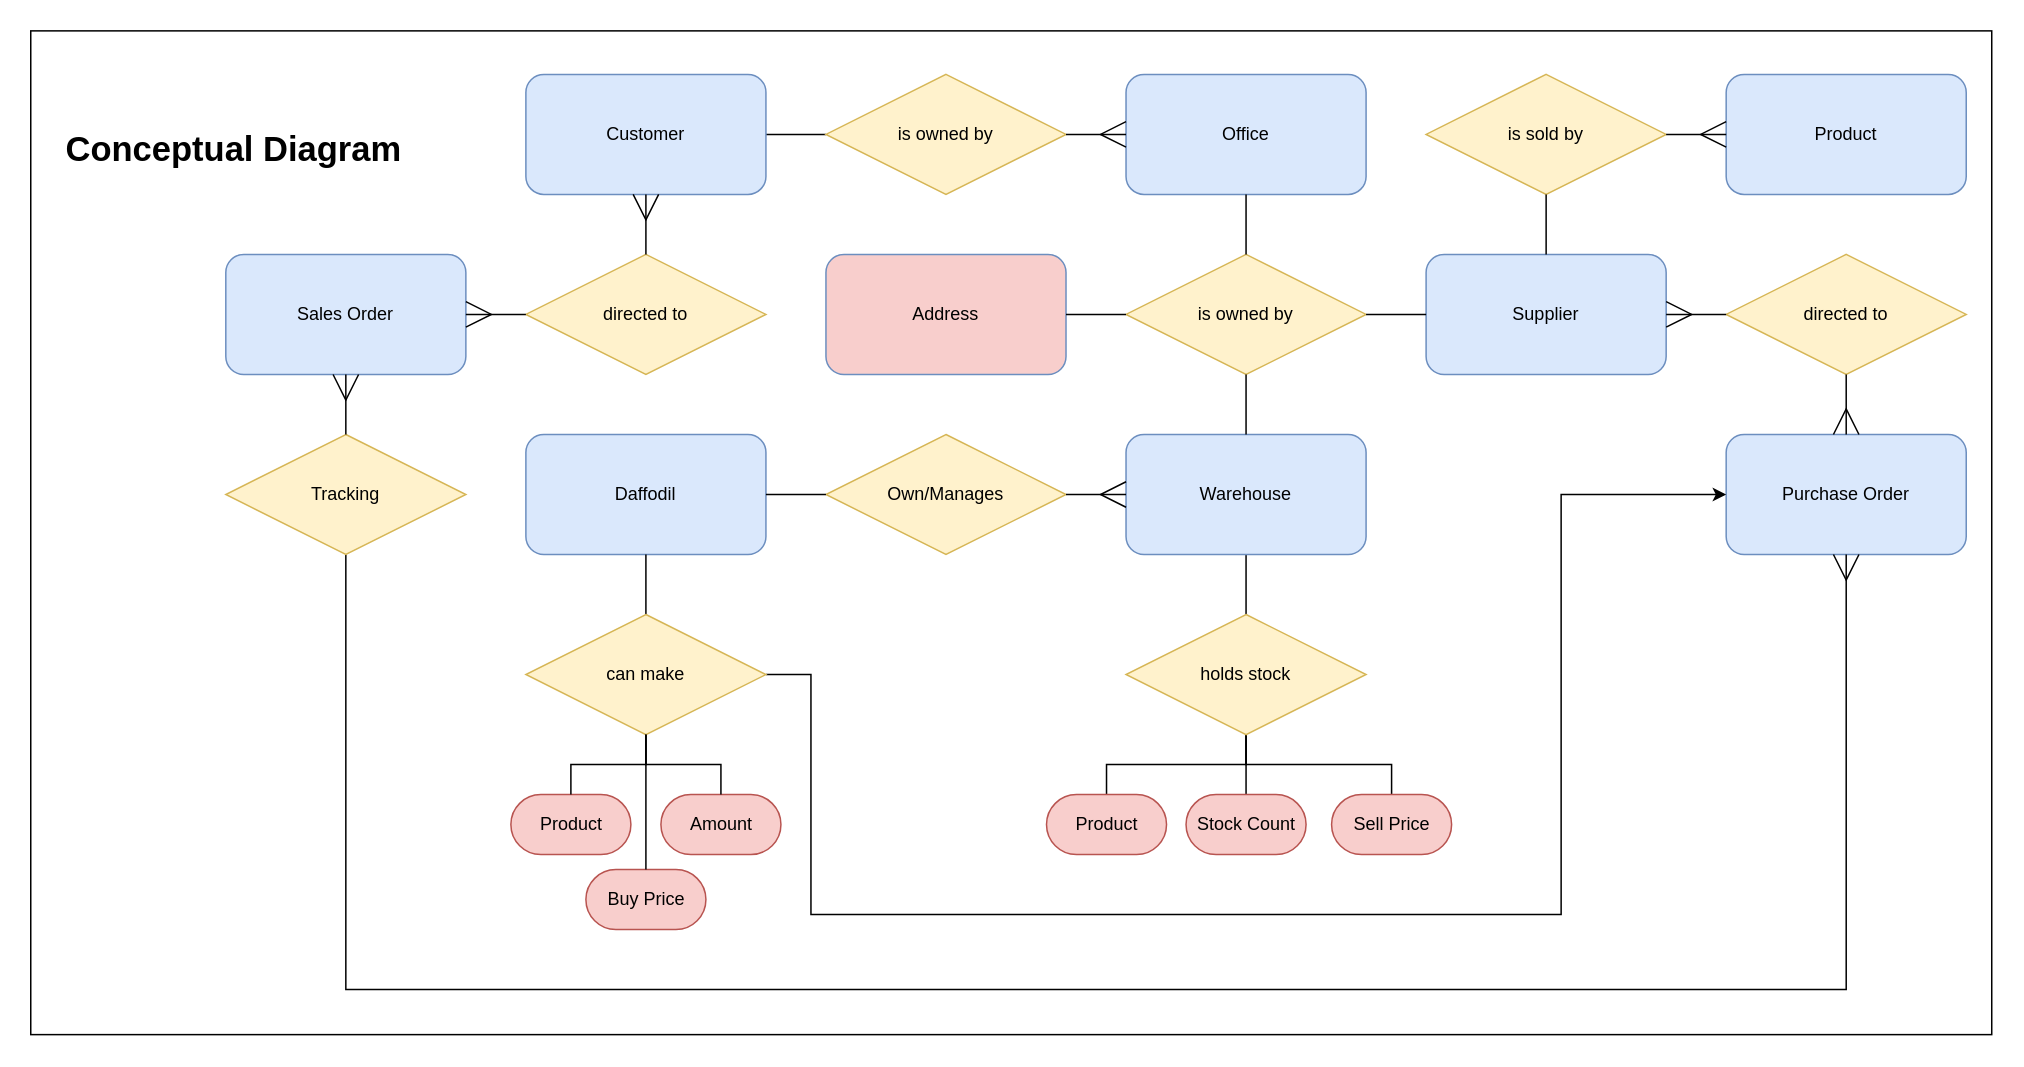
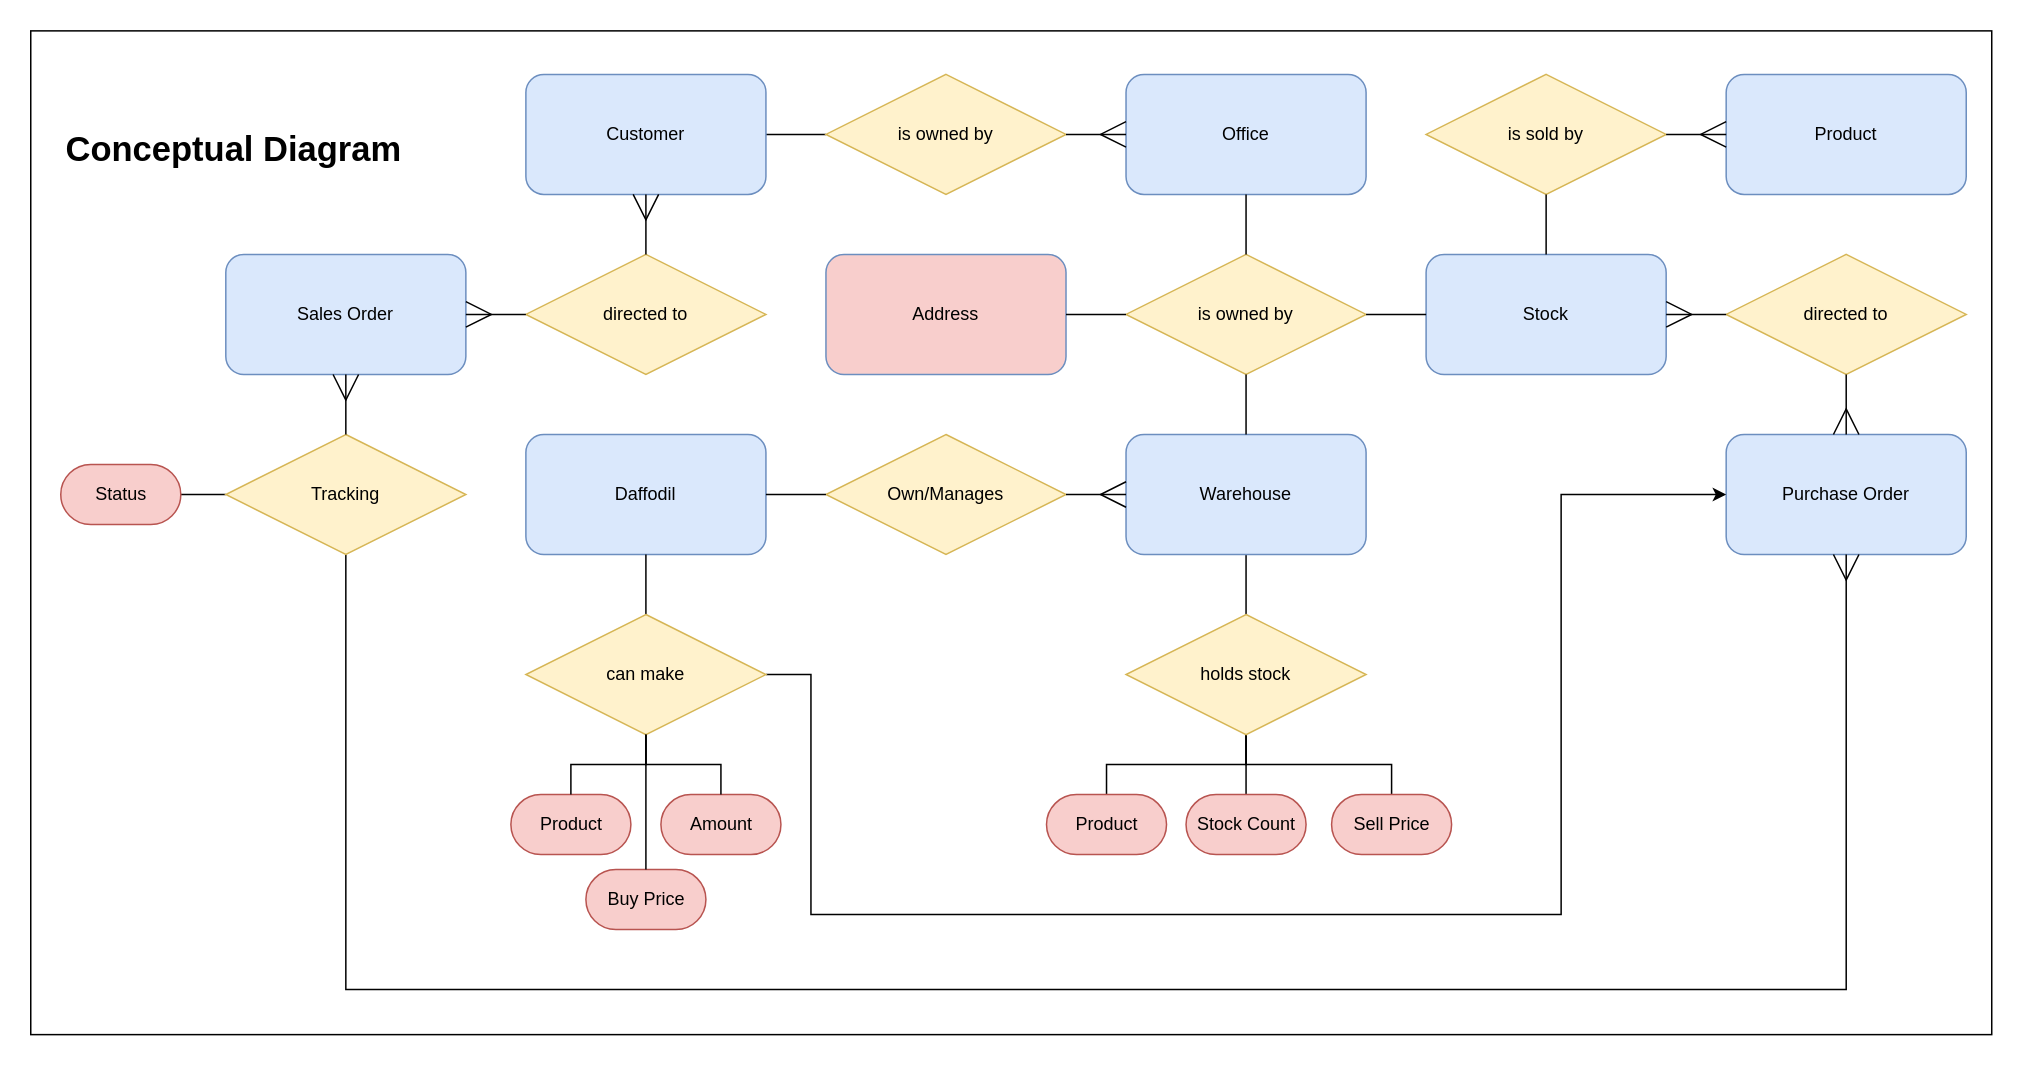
node "Supplier": label "Supplier" -> "Stock"
node "Status": added
edge "Status" -- "Tracking": added
